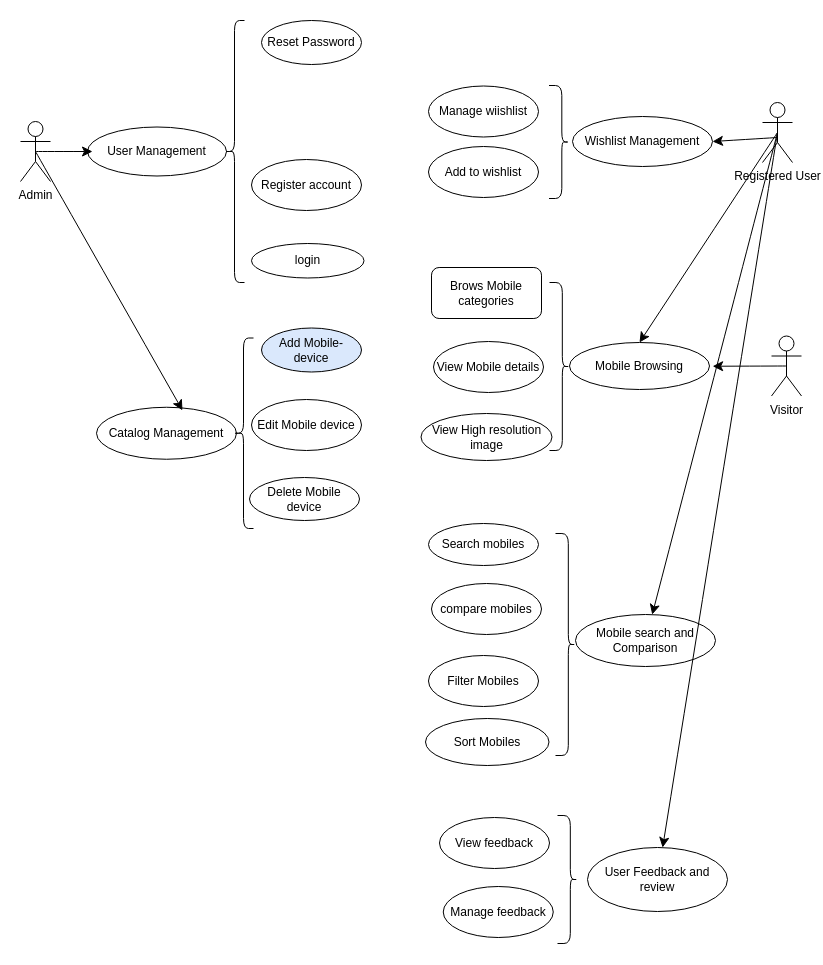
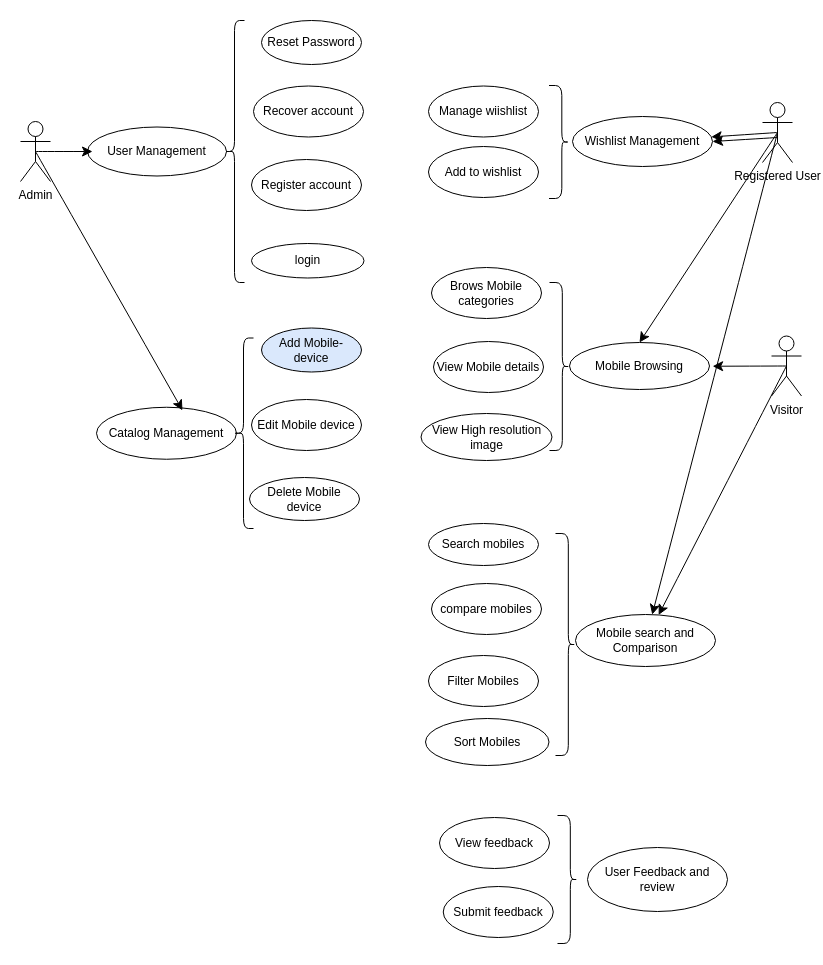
node "Recover account": added
node "Brows Mobile categories": shape rounded rectangle -> ellipse
edge "Registered User" -> "User Feedback and review": now "Registered User" -> "Wishlist Management"
edge "Visitor" -> "Mobile search and Comparison": added
node "Manage feedback": label "Manage feedback" -> "Submit feedback"
